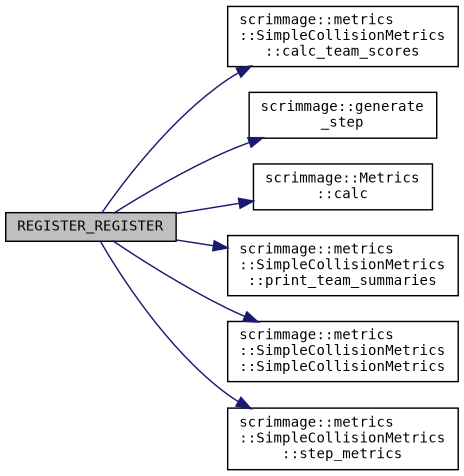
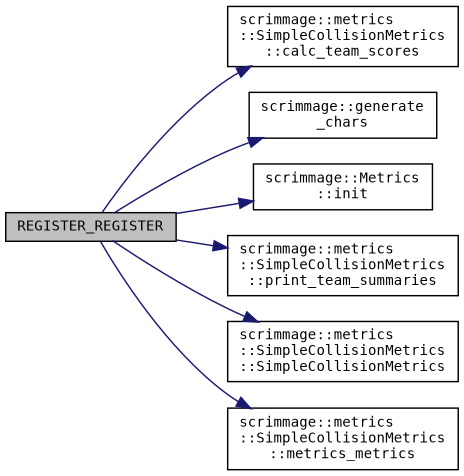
node "scrimmage::generate _step": label "scrimmage::generate _step" -> "scrimmage::generate _chars"
node "scrimmage::Metrics ::calc": label "scrimmage::Metrics ::calc" -> "scrimmage::Metrics ::init"
node "scrimmage::metrics ::SimpleCollisionMetrics ::step_metrics": label "scrimmage::metrics ::SimpleCollisionMetrics ::step_metrics" -> "scrimmage::metrics ::SimpleCollisionMetrics ::metrics_metrics"
